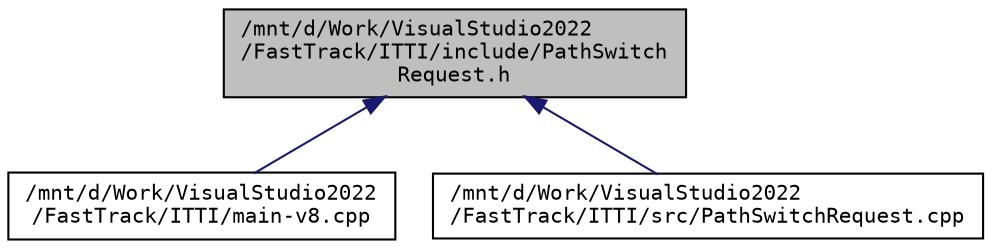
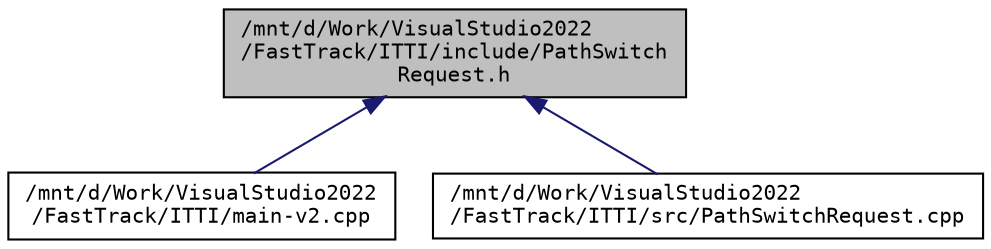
node "/mnt/d/Work/VisualStudio2022 /FastTrack/ITTI/main-v8.cpp": label "/mnt/d/Work/VisualStudio2022 /FastTrack/ITTI/main-v8.cpp" -> "/mnt/d/Work/VisualStudio2022 /FastTrack/ITTI/main-v2.cpp"
